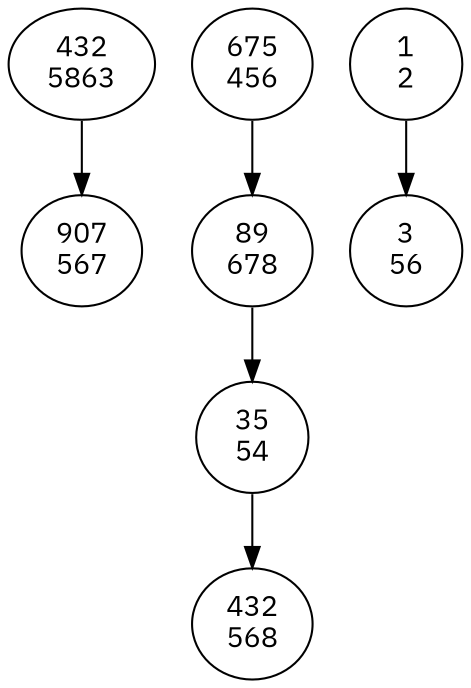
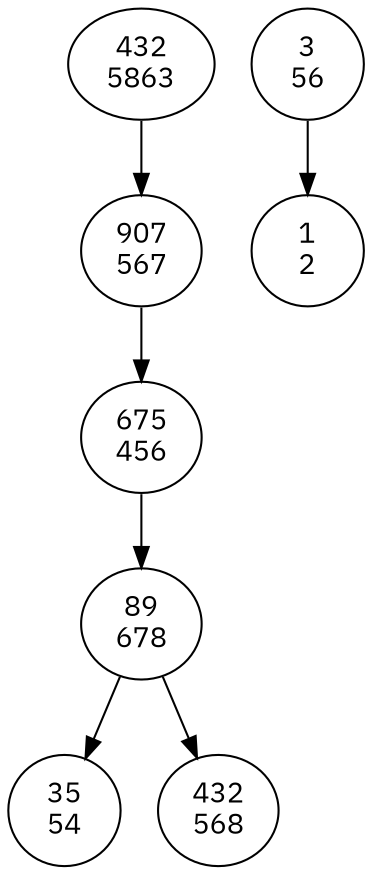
edge "1 2" -> "3 56": reversed
edge "907 567" -> "675 456": added
edge "35 54" -> "432 568": now "89 678" -> "432 568"
